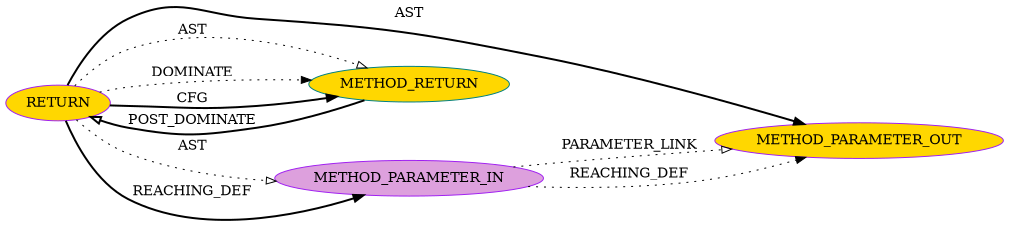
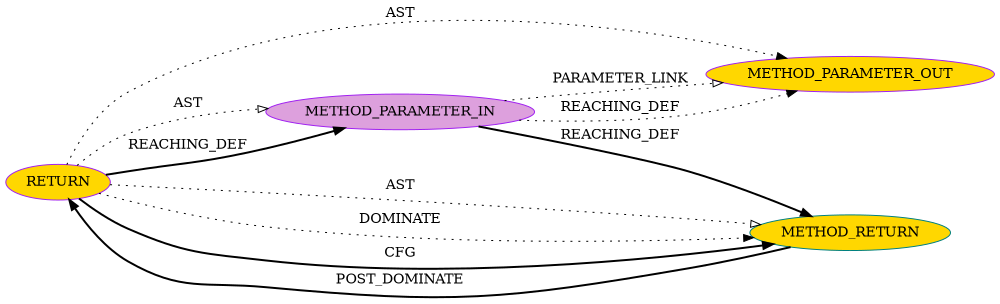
edge "RETURN" -> "METHOD_PARAMETER_OUT": style bold -> dotted
edge "METHOD_RETURN" -> "RETURN": arrowhead onormal -> normal
edge "METHOD_PARAMETER_IN" -> "METHOD_RETURN": added, label "REACHING_DEF"
